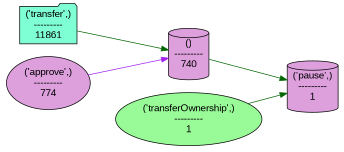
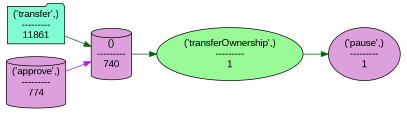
edge "() --------- 740" -> "('pause',) --------- 1": now "() --------- 740" -> "('transferOwnership',) --------- 1"
node "('approve',) --------- 774": shape ellipse -> cylinder
node "('pause',) --------- 1": shape cylinder -> ellipse
